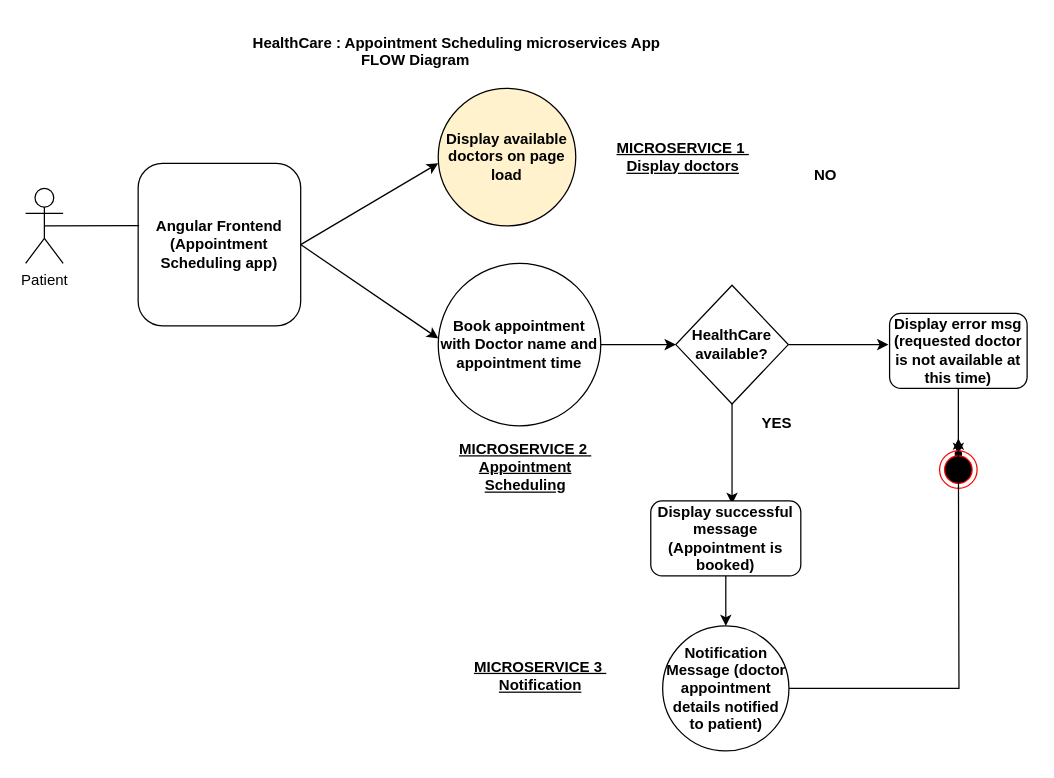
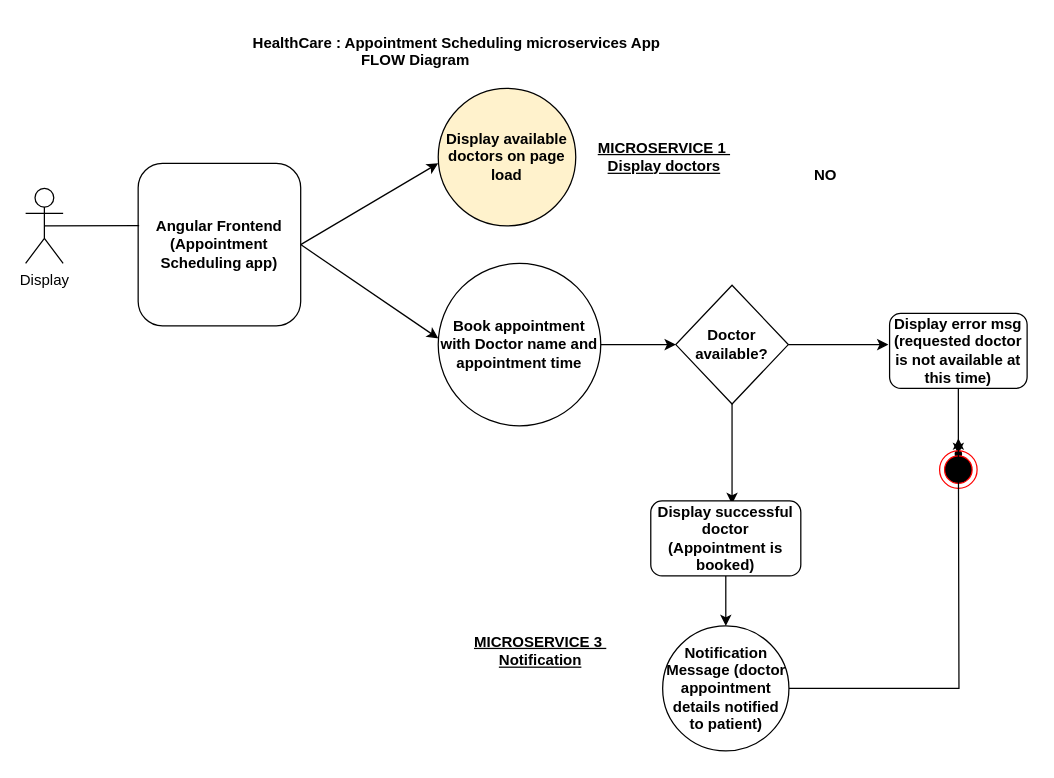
node "MICROSERVICE 1 Display doctors": moved (682, 157) -> (663, 157)
node "Patient": label "Patient" -> "Display"
node "HealthCare available?": label "HealthCare available?" -> "Doctor available?"
node "YES": removed
node "MICROSERVICE 2 Appointment Scheduling": removed
node "Display successful message (Appointment is booked)": label "Display successful message (Appointment is booked)" -> "Display successful doctor (Appointment is booked)"
node "MICROSERVICE 3 Notification": moved (540, 676) -> (540, 651)
